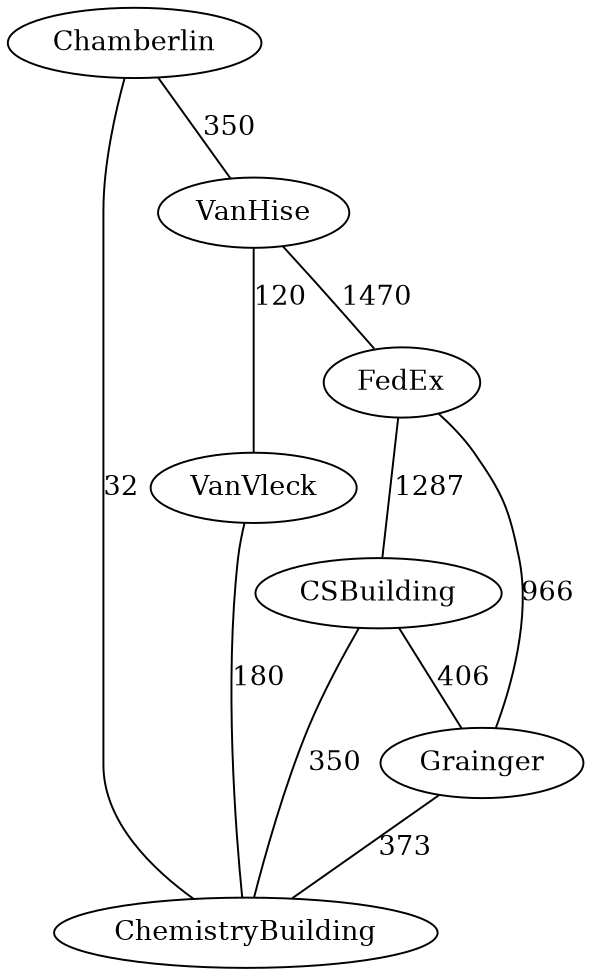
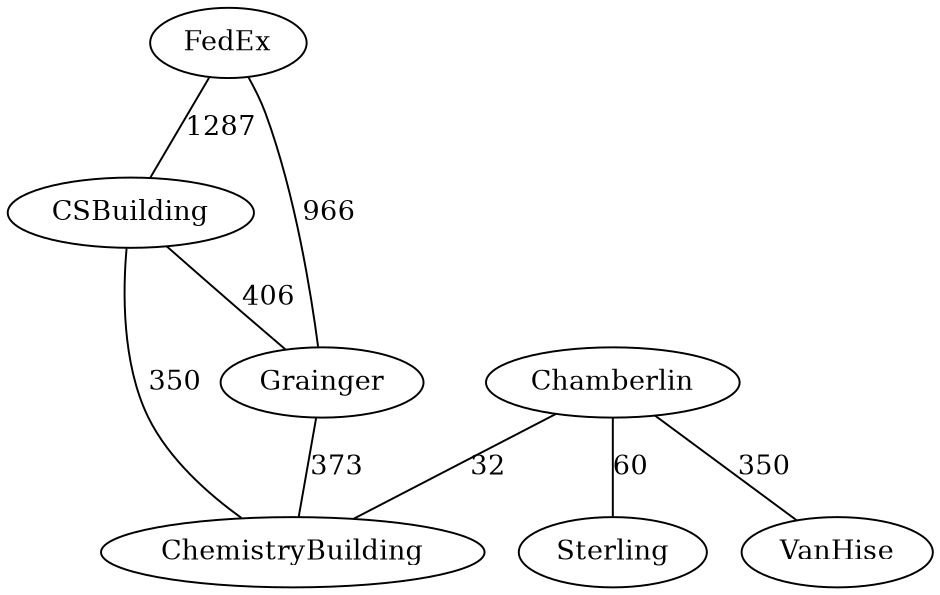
edge "VanHise" -- "FedEx": removed, label "1470"
node "VanVleck": removed
node "Sterling": added
